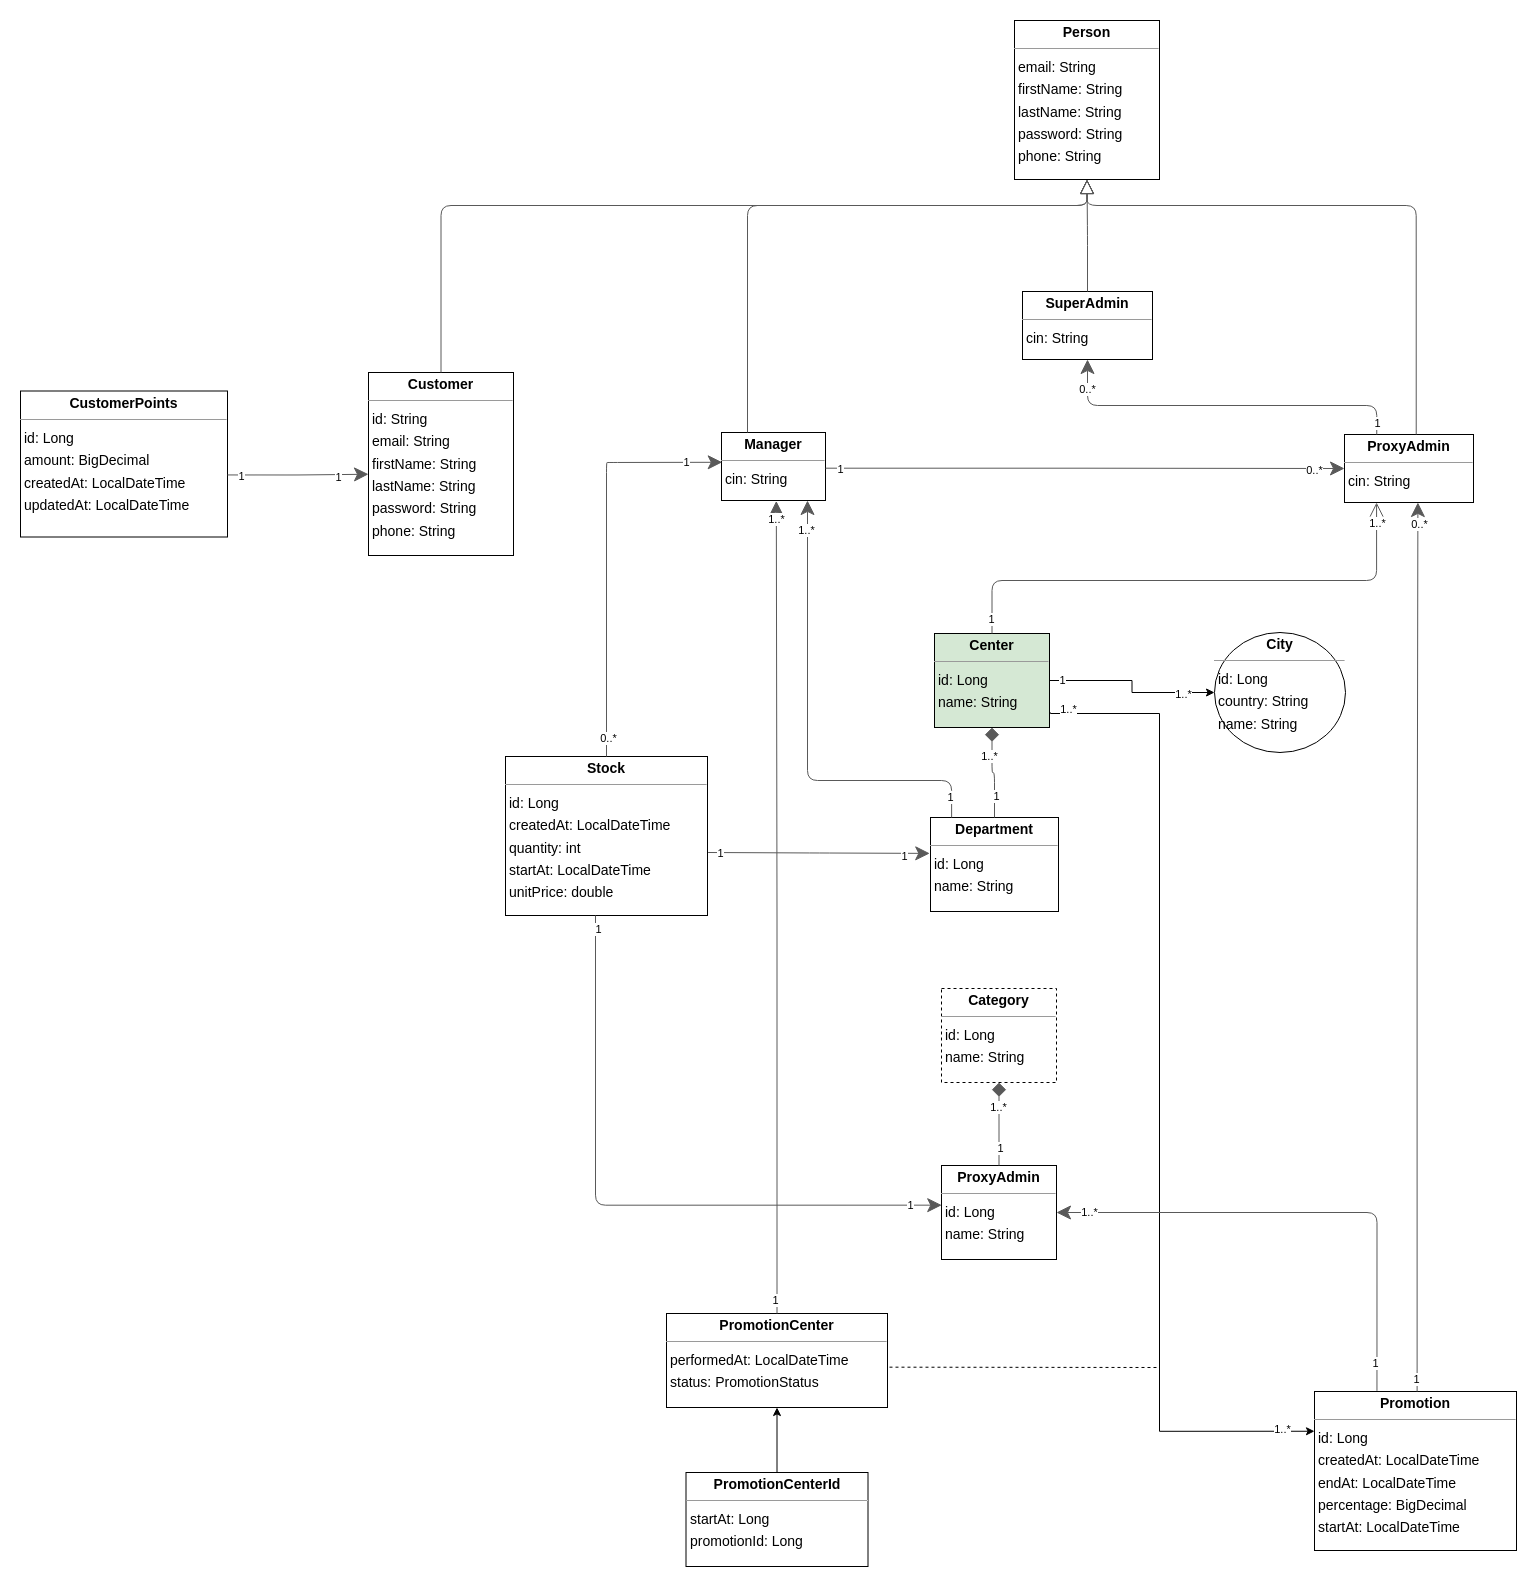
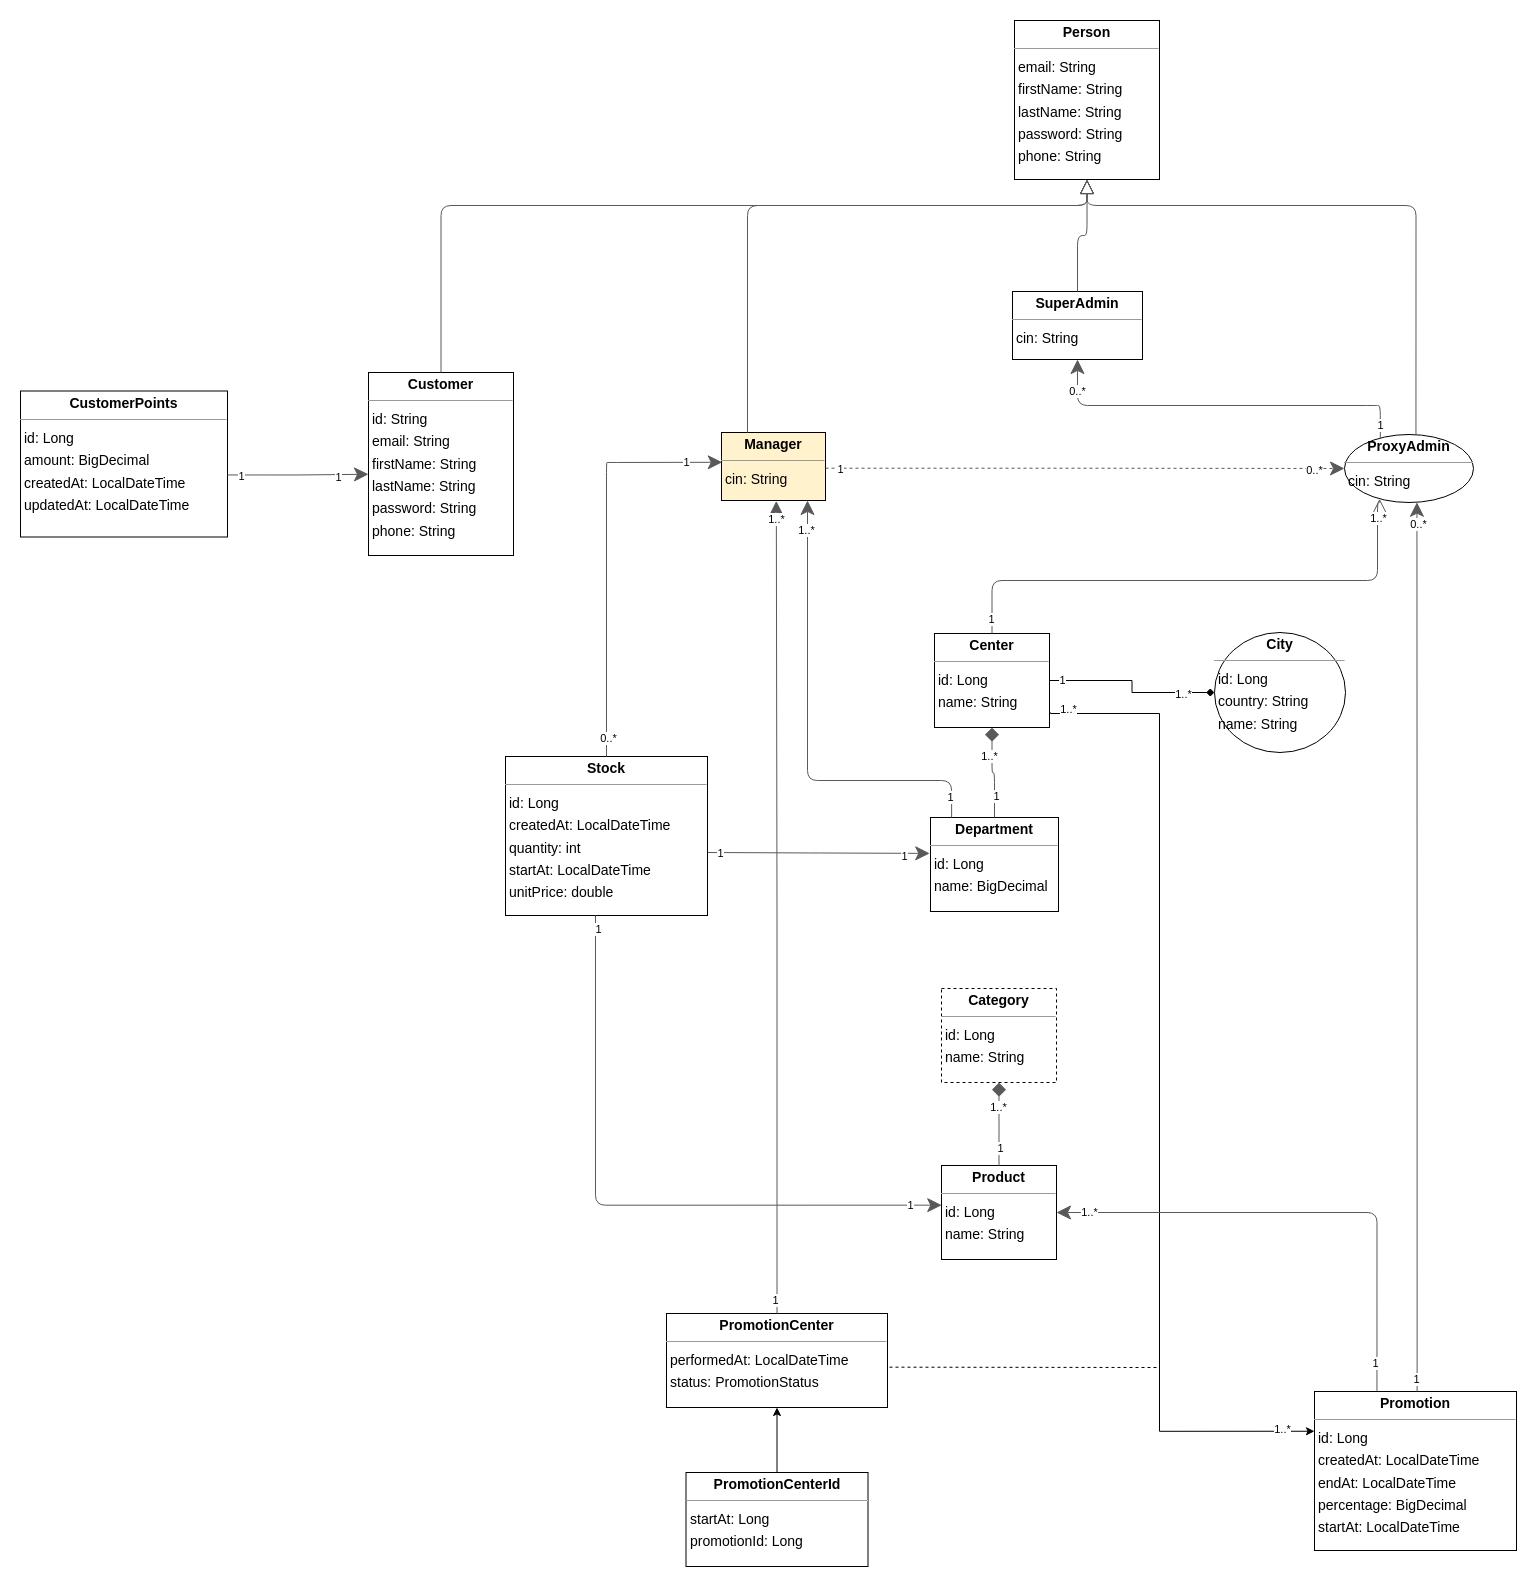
node "SuperAdmin cin: String": moved (1088, 326) -> (1078, 326)
node "Manager cin: String": fillcolor #ffffff -> #fff2cc
edge "Manager cin: String" -> "ProxyAdmin cin: String": style solid -> dashed
node "ProxyAdmin cin: String": shape rectangle -> ellipse
node "Center id: Long name: String": fillcolor #d5e8d4 -> #ffffff
edge "Center id: Long name: String" -> "City id: Long country: String name: String": arrowhead classic -> diamond
node "Department id: Long name: String": label "Department id: Long name: String" -> "Department id: Long name: BigDecimal"
node "ProxyAdmin id: Long name: String": label "ProxyAdmin id: Long name: String" -> "Product id: Long name: String"
